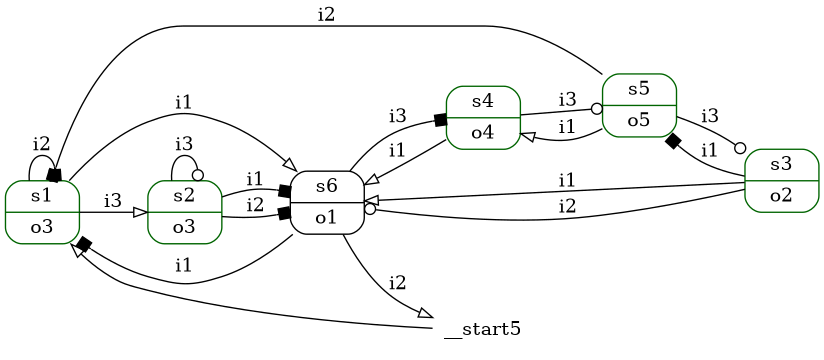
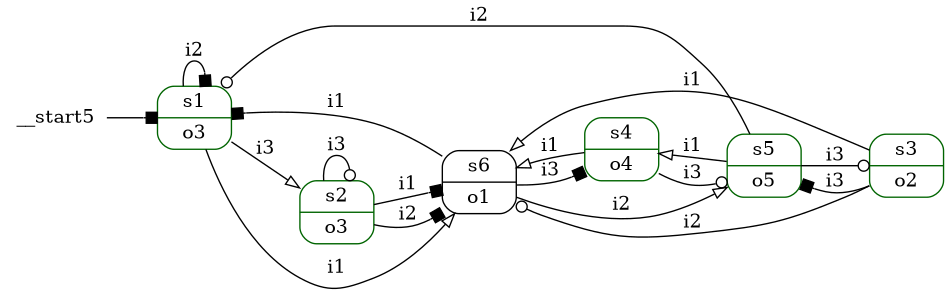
edge "s5" -> "s1": arrowhead box -> odot
edge "s3" -> "s5": label "i1" -> "i3"
edge "s6" -> "__start5": now "s6" -> "s5"
edge "__start5" -> "s1": arrowhead onormal -> box
